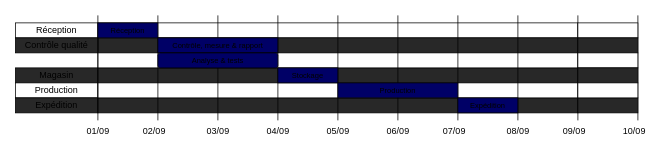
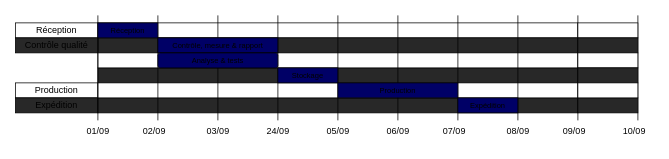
node "Magasin": removed
node "04/09": label "04/09" -> "24/09"
